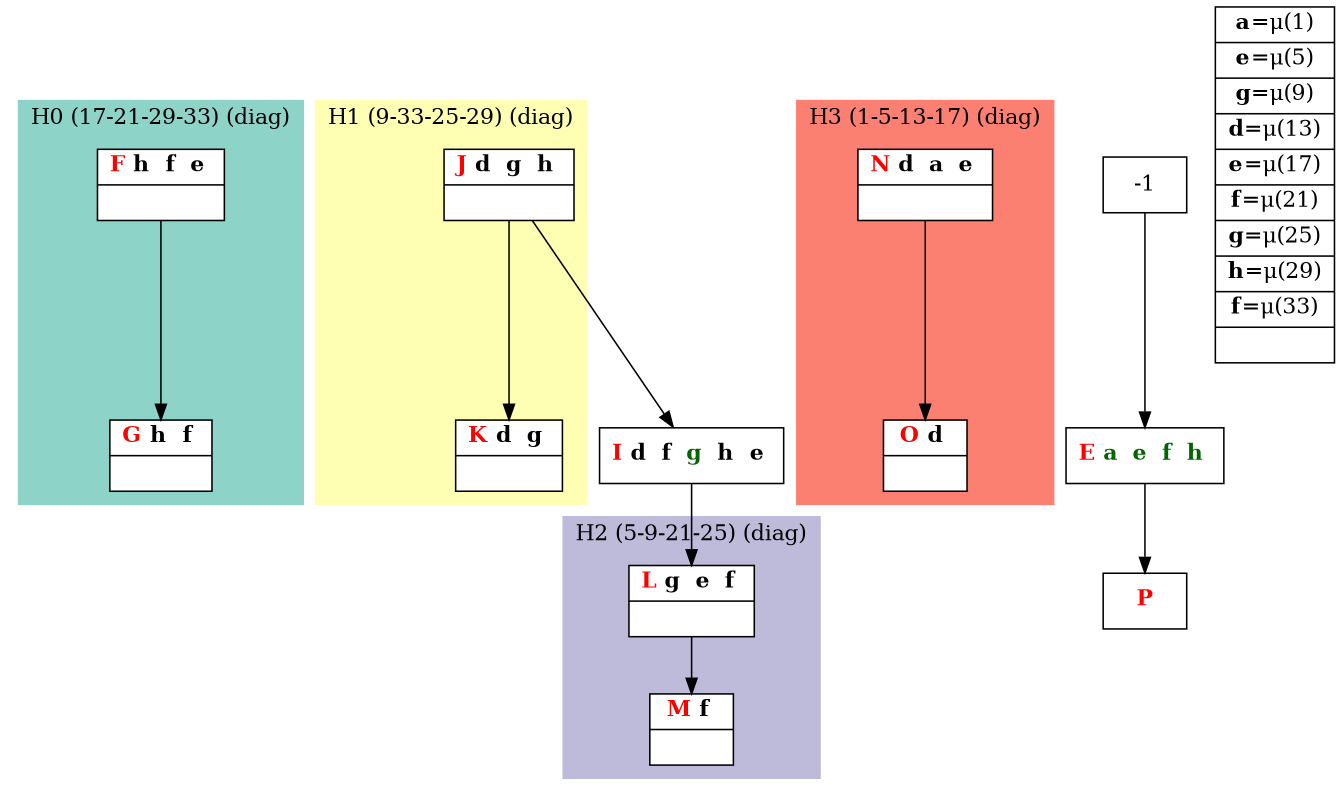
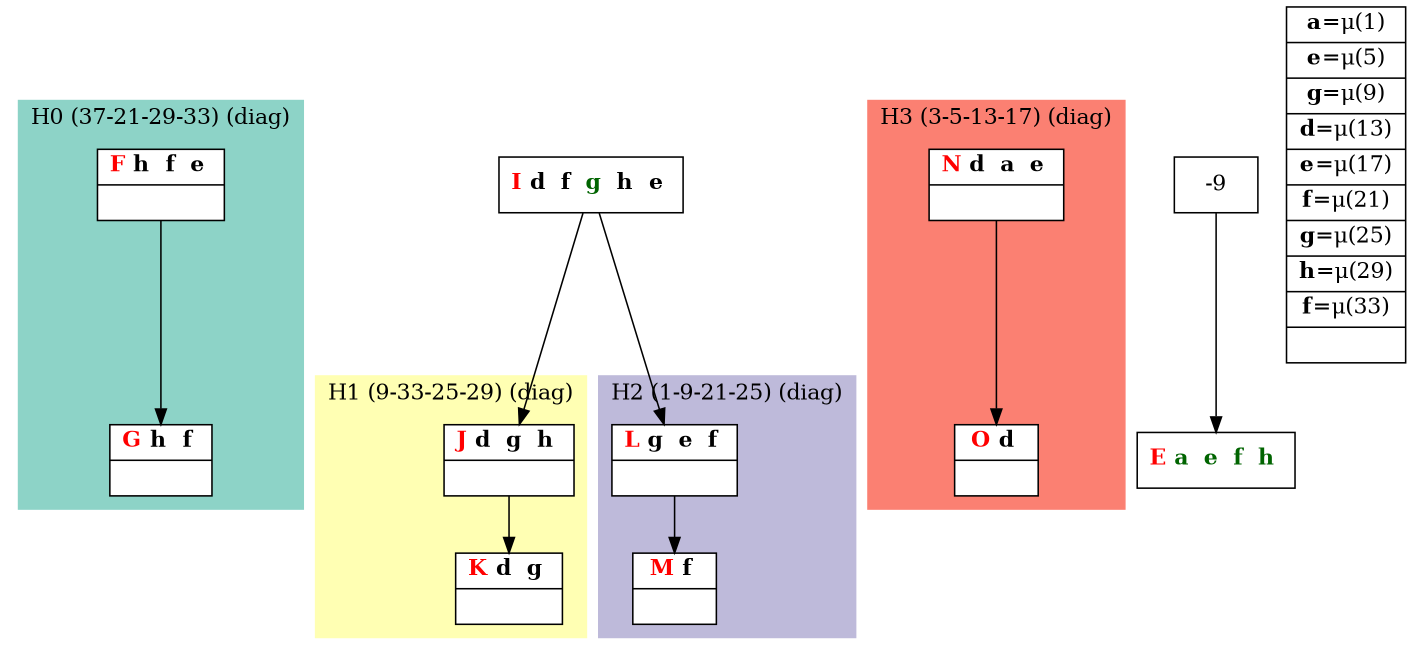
cluster "H0 (17-21-29-33) (diag)": label "H0 (17-21-29-33) (diag)" -> "H0 (37-21-29-33) (diag)"
cluster "H3 (1-5-13-17) (diag)": label "H3 (1-5-13-17) (diag)" -> "H3 (3-5-13-17) (diag)"
node "-1": label "-1" -> "-9"
edge "J" -> "I": reversed
cluster "H2 (5-9-21-25) (diag)": label "H2 (5-9-21-25) (diag)" -> "H2 (1-9-21-25) (diag)"
node "P": removed
